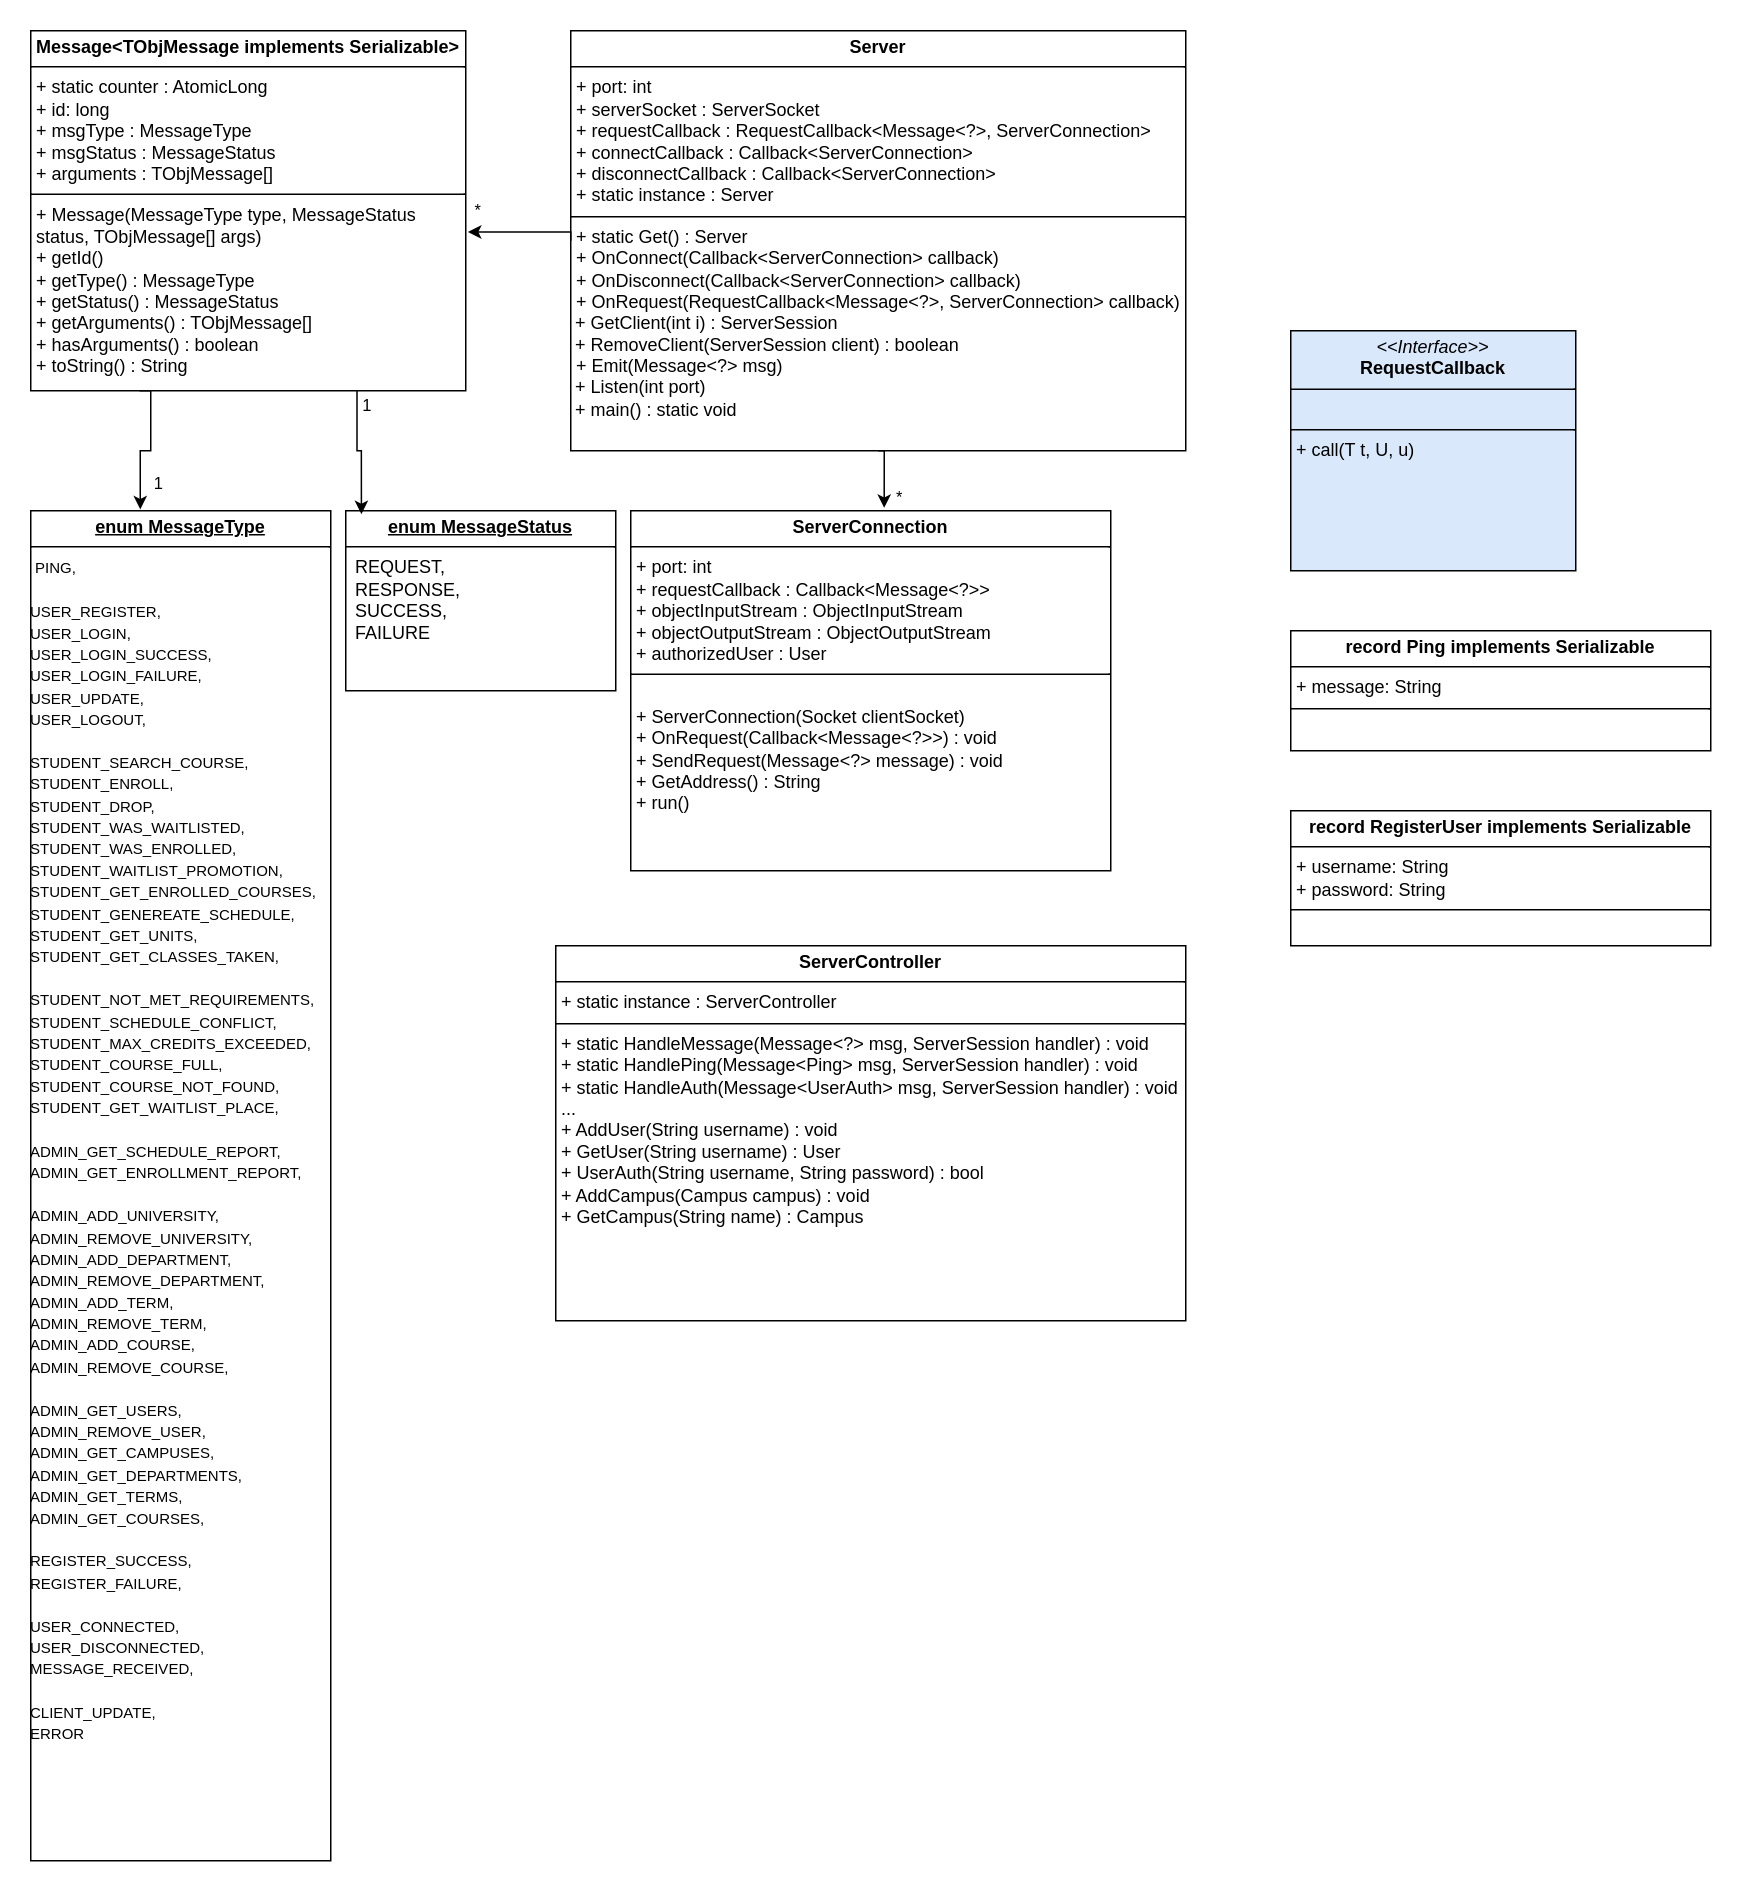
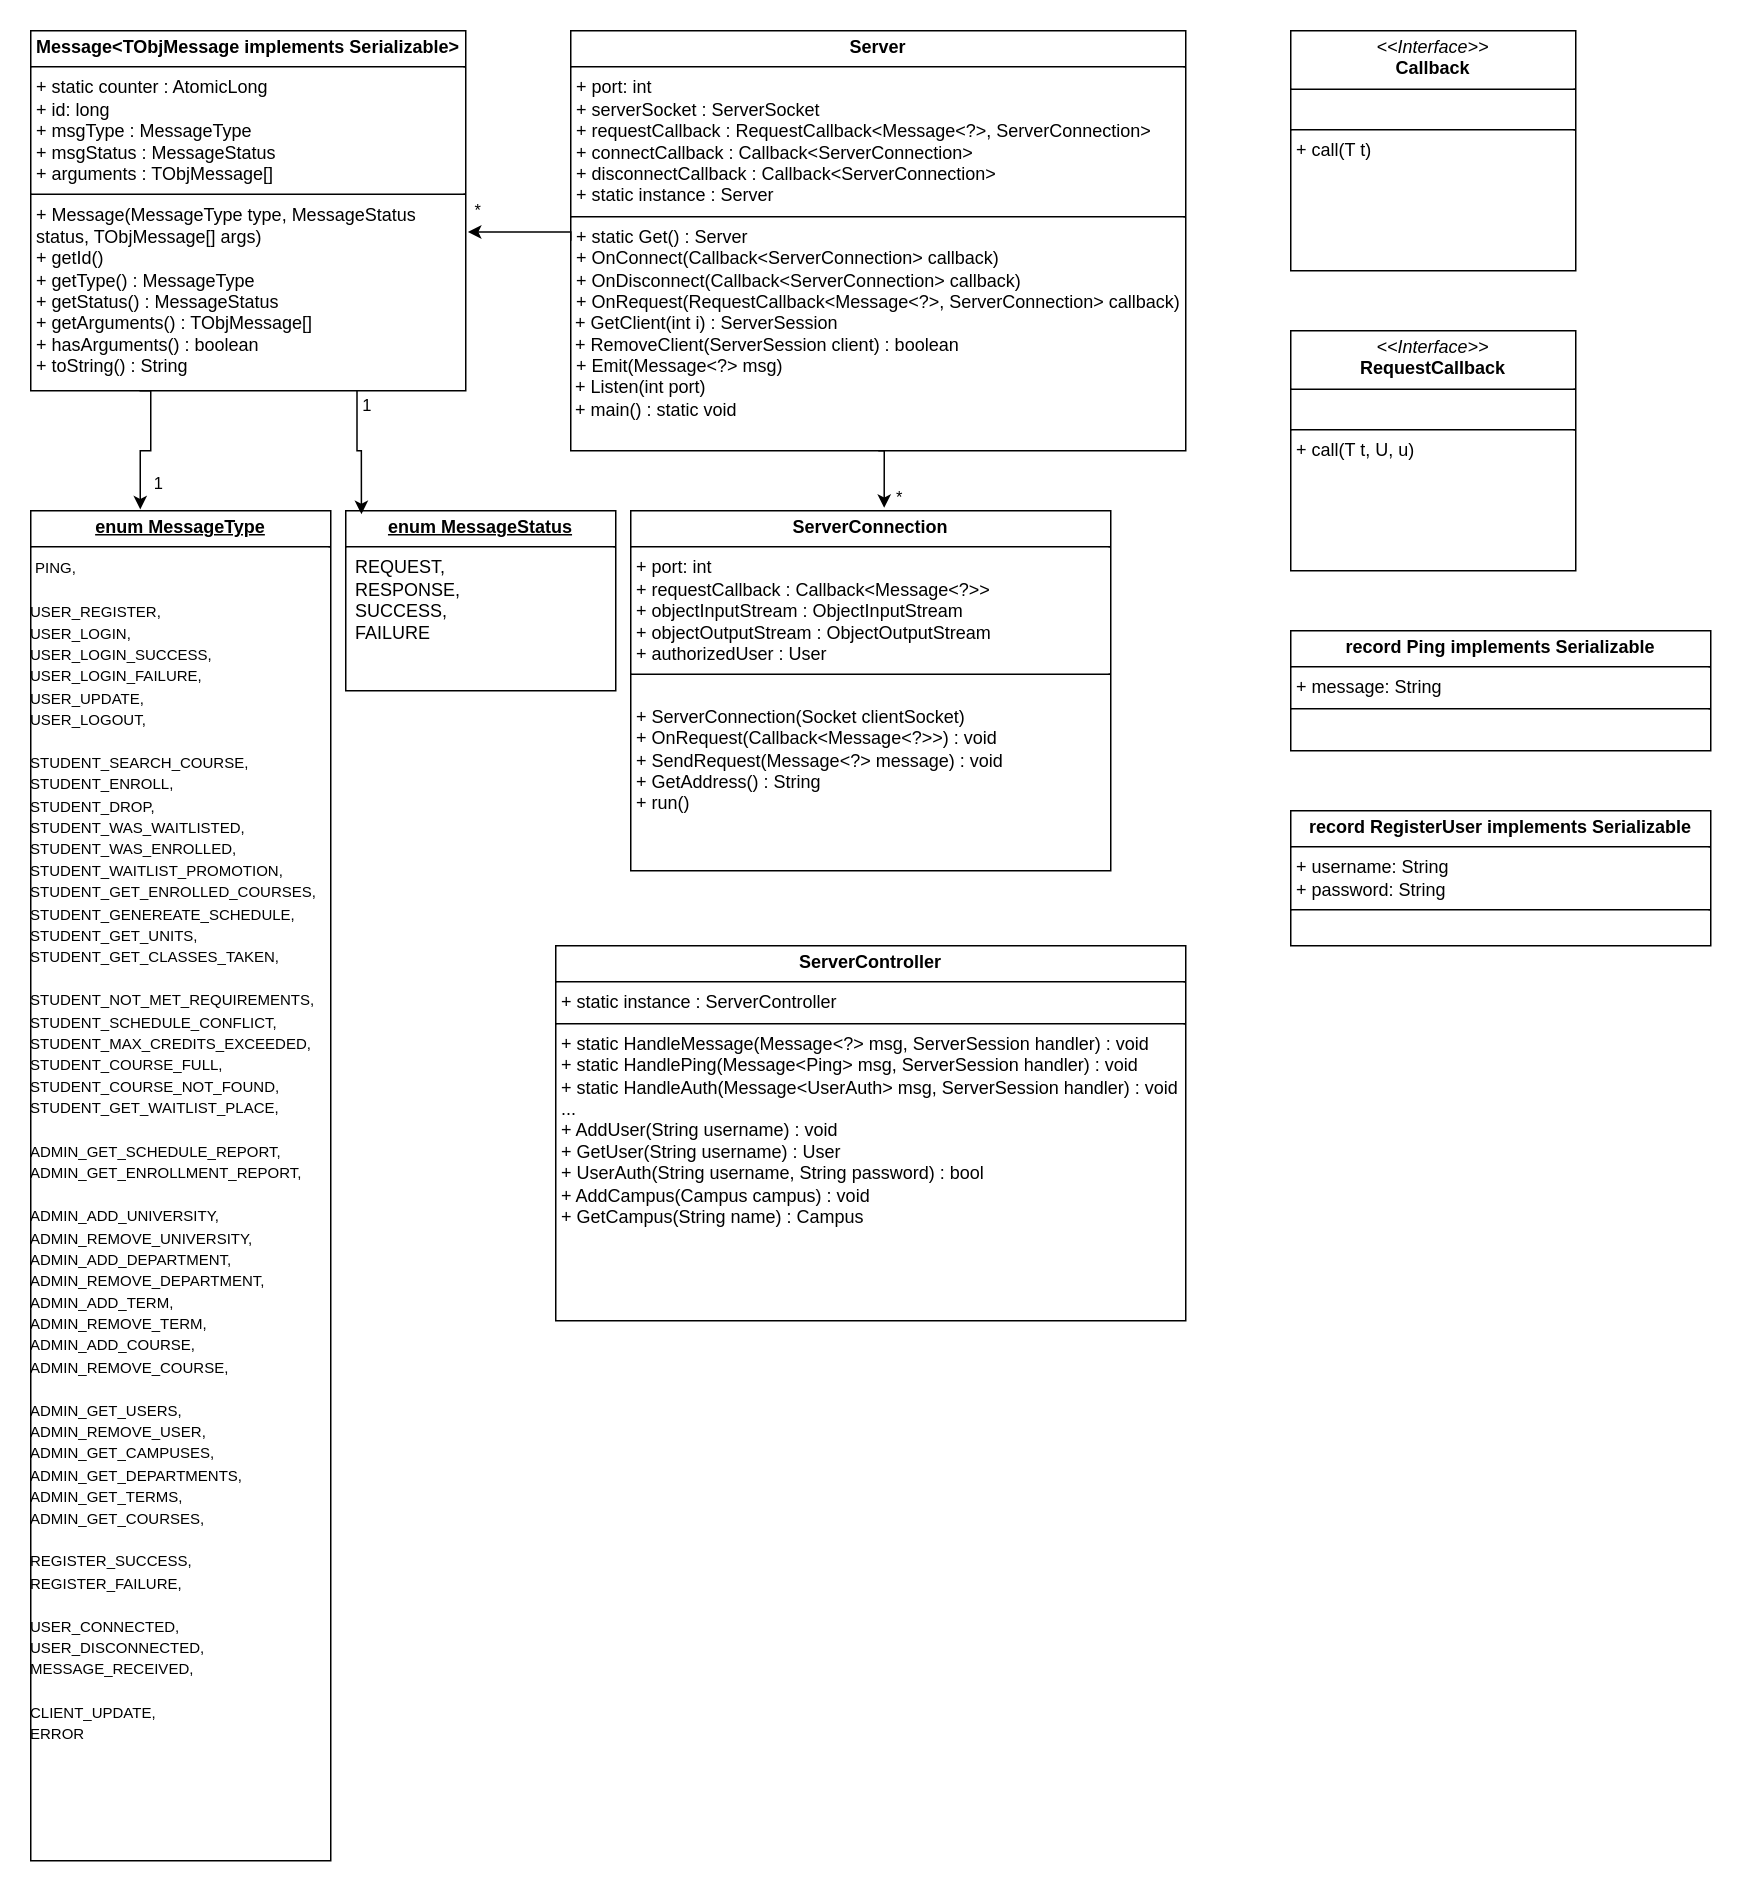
node "<<Interface>> Callback + call(T t)": added
node "<<Interface>> RequestCallback + call(T t, U, u)": fillcolor #dae8fc -> #ffffff
